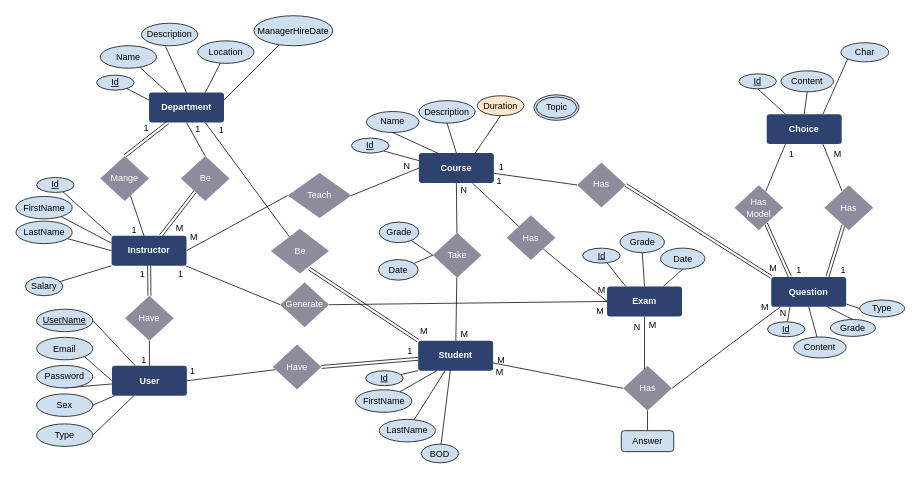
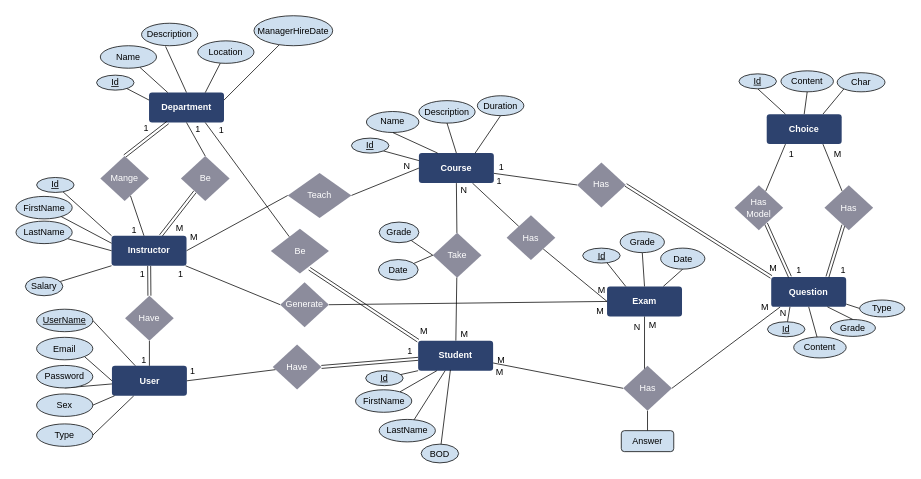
node "Char": moved (865, 52) -> (861, 82)
node "Duration": fillcolor #ffe6cc -> #cedfef
node "Topic": removed
